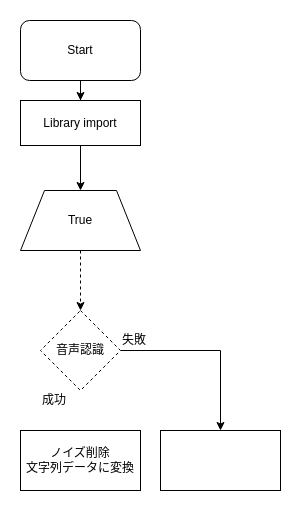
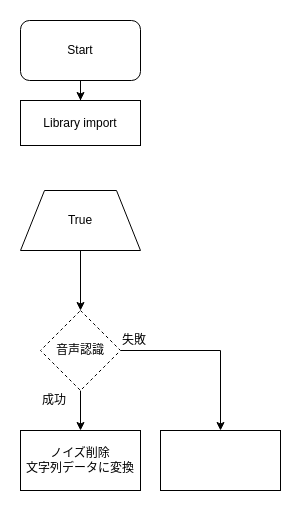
edge "Library import" -> "True": removed
edge "True" -> "音声認識": style dashed -> solid
edge "音声認識" -> "ノイズ削除 文字列データに変換": added
